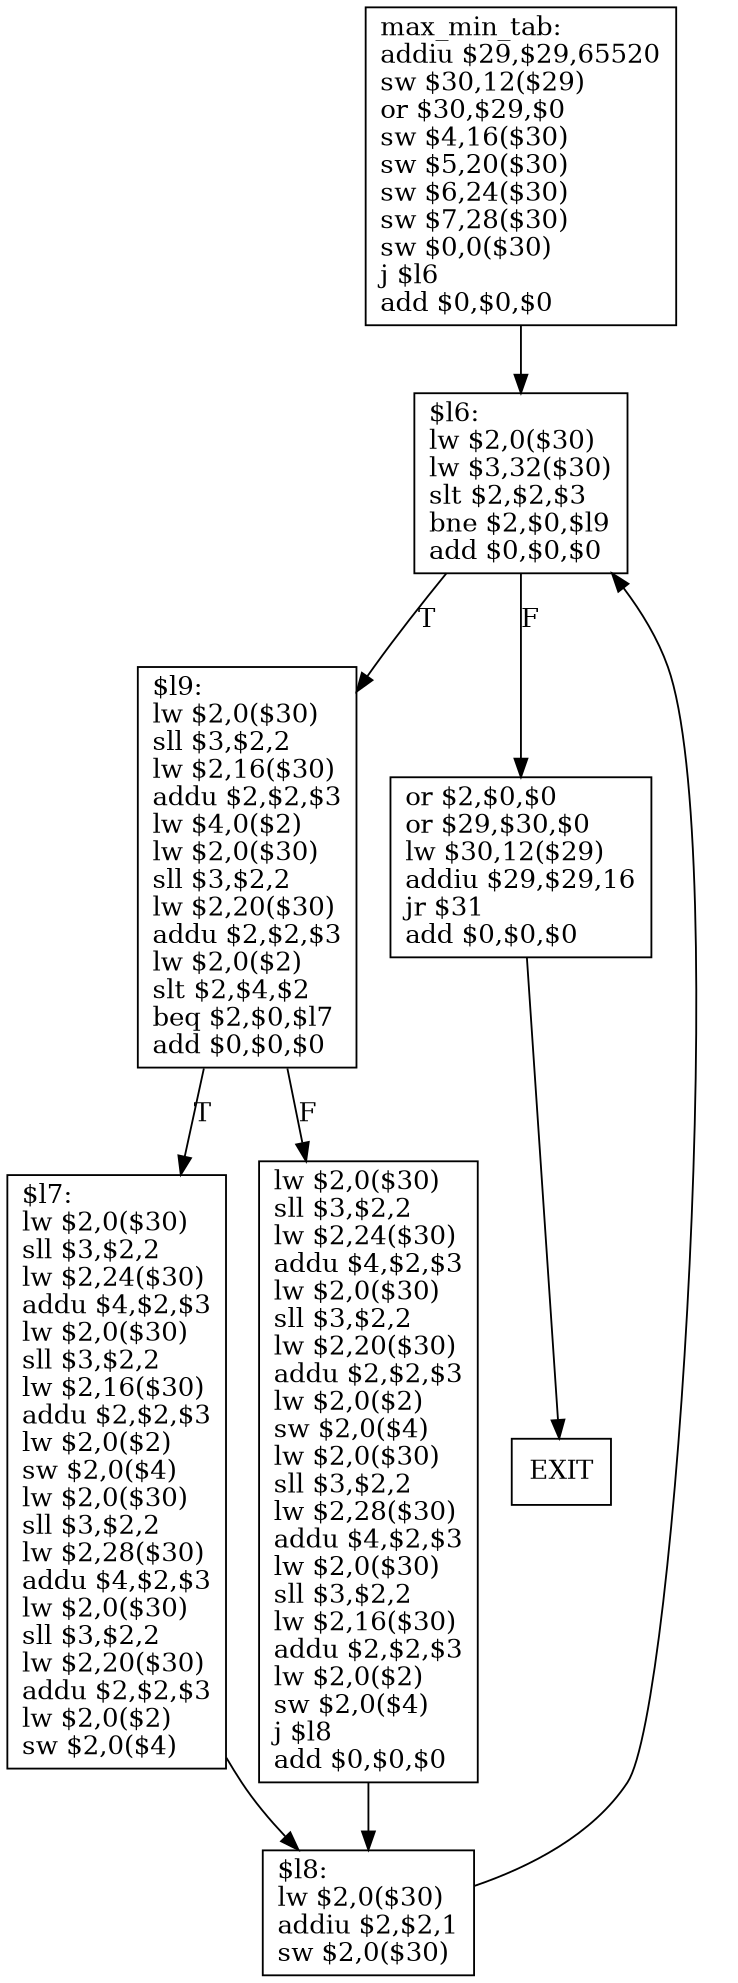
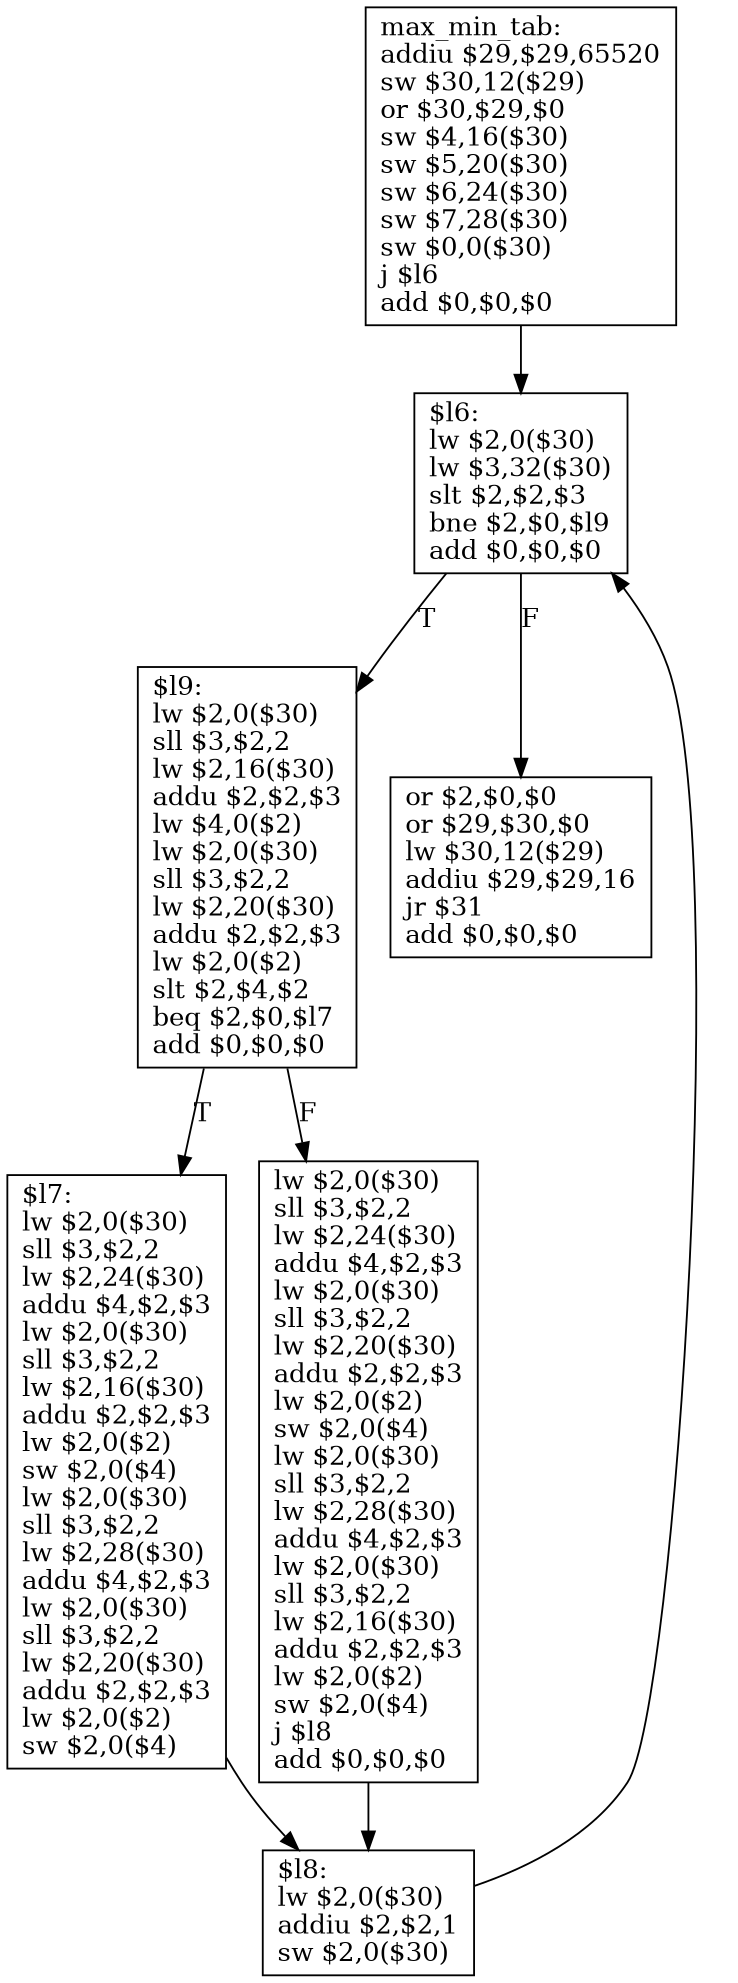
node "EXIT": removed
